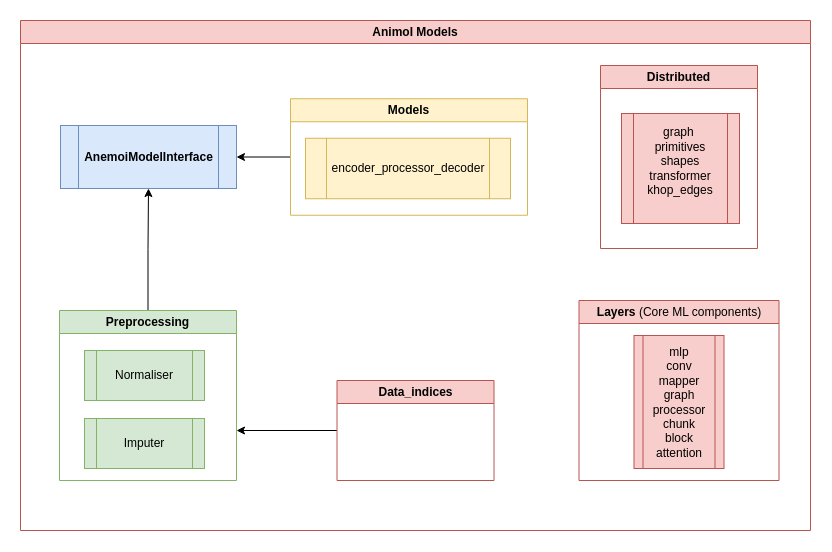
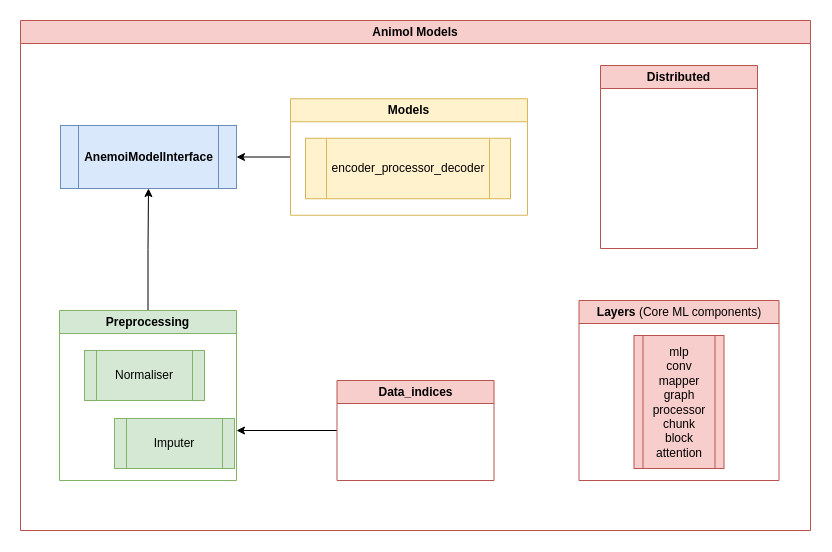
node "graph primitives shapes transformer khop_edges": removed
node "Imputer": moved (145, 444) -> (175, 444)
